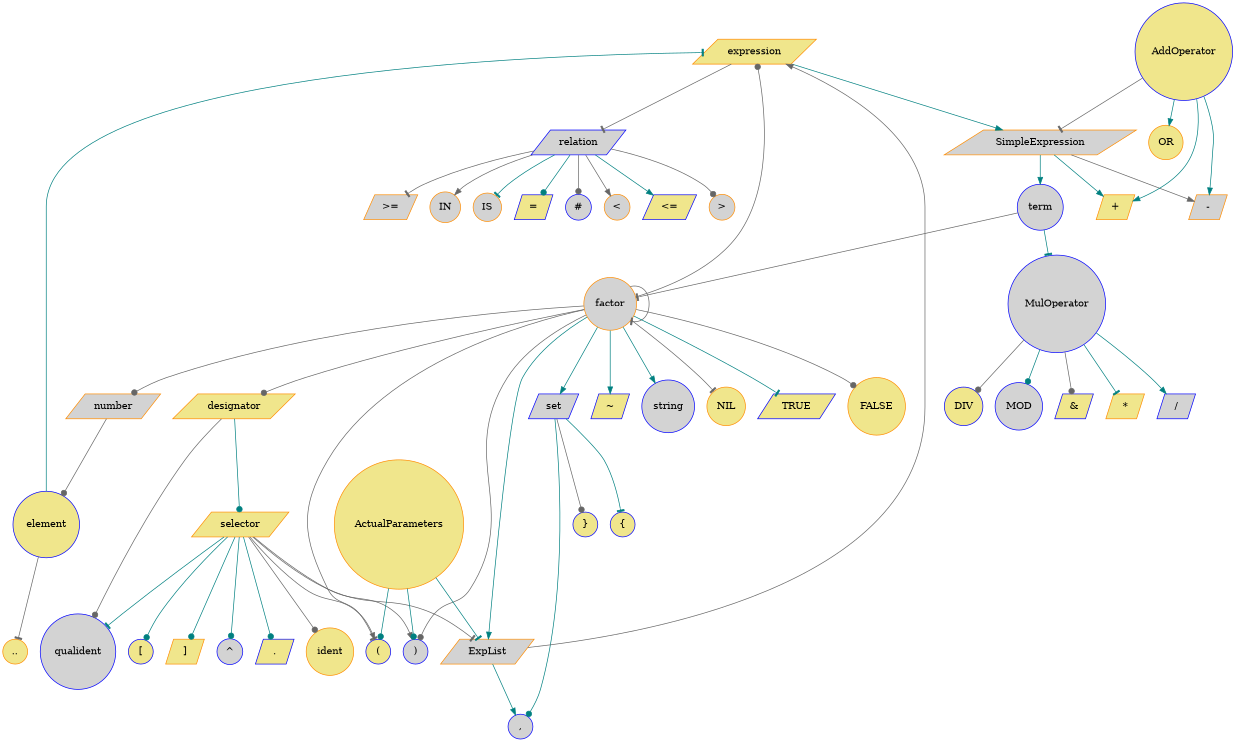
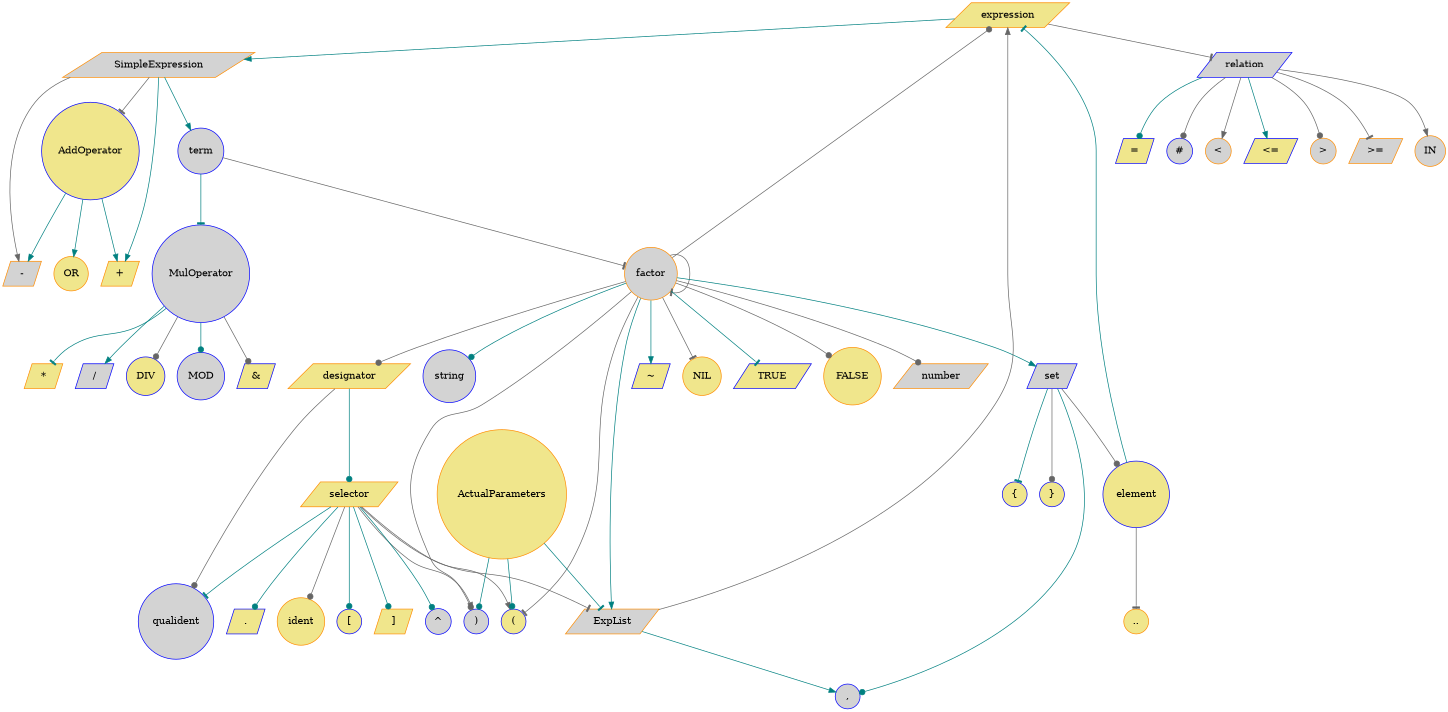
edge "AddOperator" -> "SimpleExpression": reversed
node "IS": removed
edge "factor" -> "string": arrowhead normal -> dot
edge "number" -> "element": now "set" -> "element"
